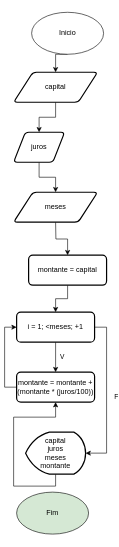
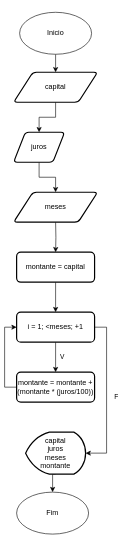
node "Inicio": moved (68, 33) -> (56, 33)
node "montante = capital": moved (68, 270) -> (56, 267)
edge "capital juros meses montante" -> "montante = montante + (montante * (juros/100))": now "capital juros meses montante" -> "Fim"
node "Fim": fillcolor #d5e8d4 -> #ffffff
